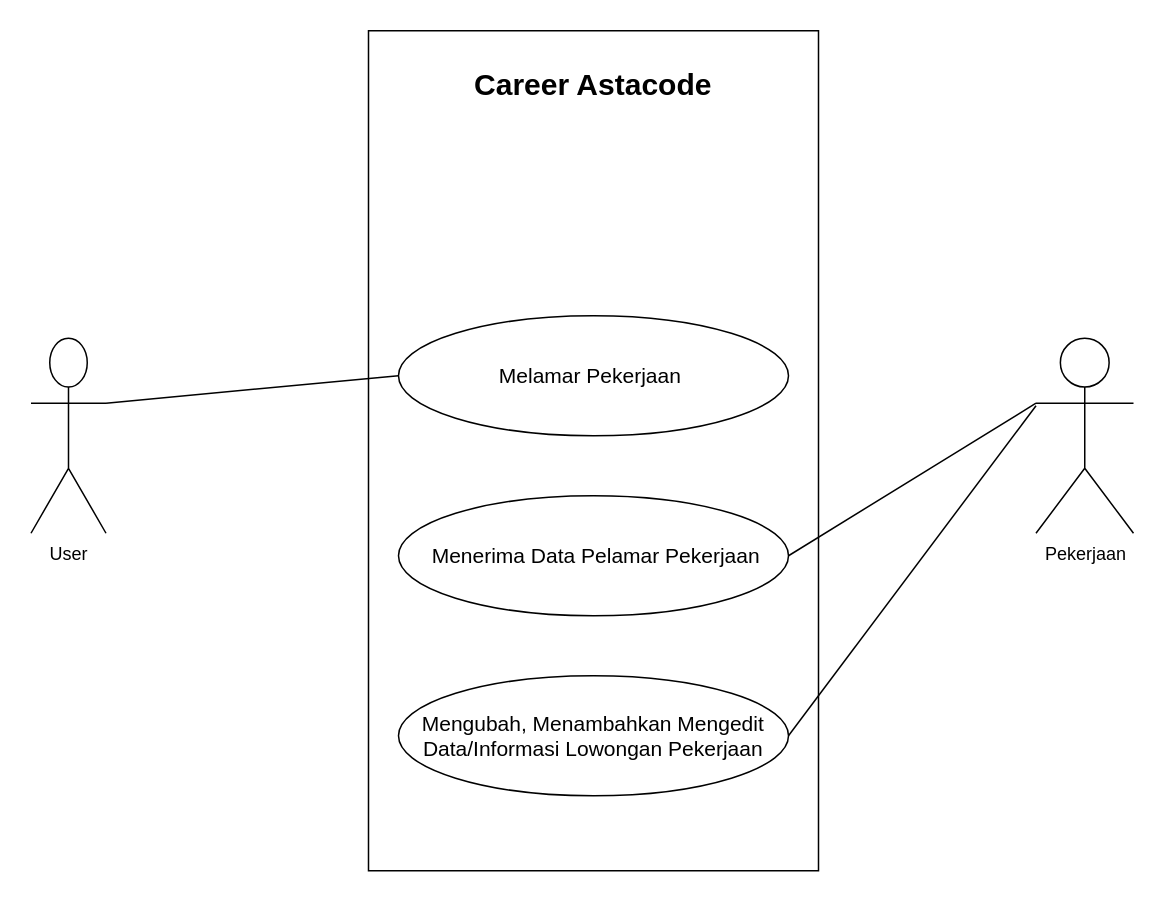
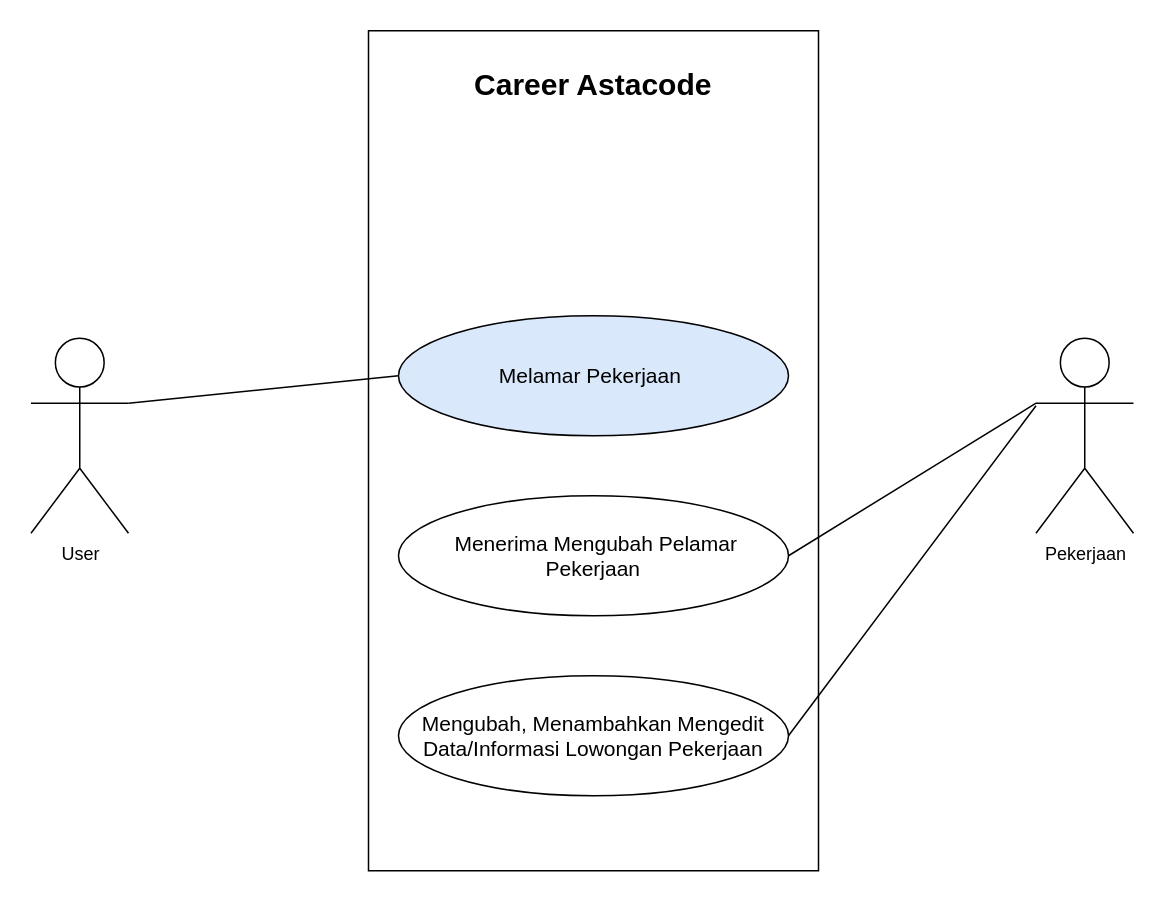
node "Melamar Pekerjaan": fillcolor #ffffff -> #dae8fc
node "User": size 75x195 -> 98x195
node "Menerima Data Pelamar Pekerjaan": label "Menerima Data Pelamar Pekerjaan" -> "Menerima Mengubah Pelamar Pekerjaan"
